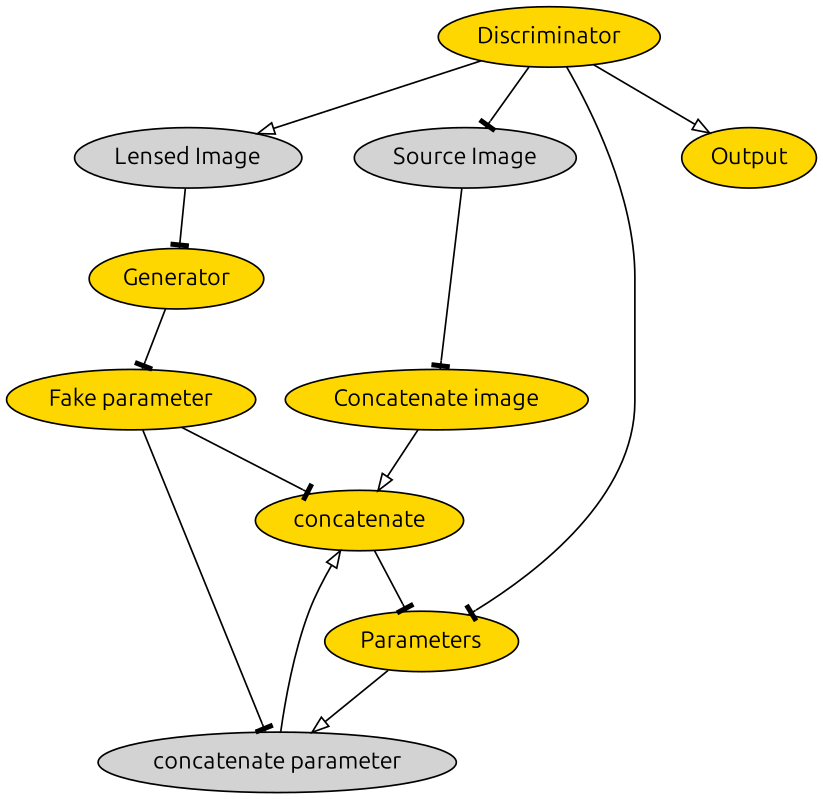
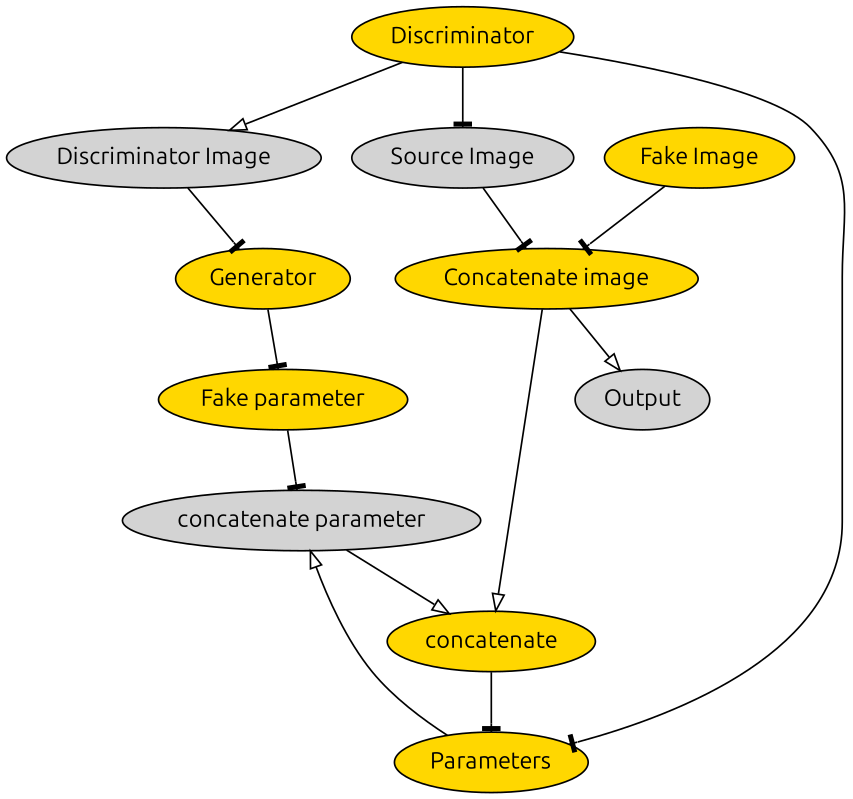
edge "Discriminator" -> "Output": now "Concatenate image" -> "Output"
node "Lensed Image": label "Lensed Image" -> "Discriminator Image"
node "Fake Image": added
node "Output": fillcolor gold -> lightgrey
edge "Fake parameter" -> "concatenate": removed
